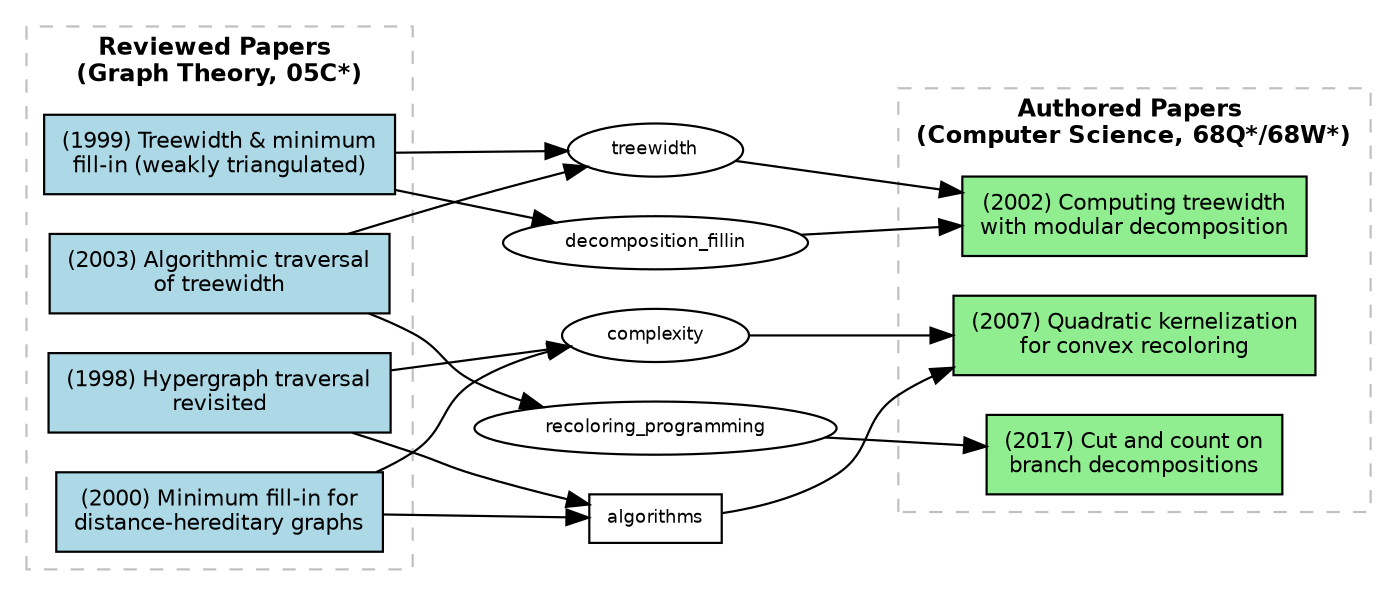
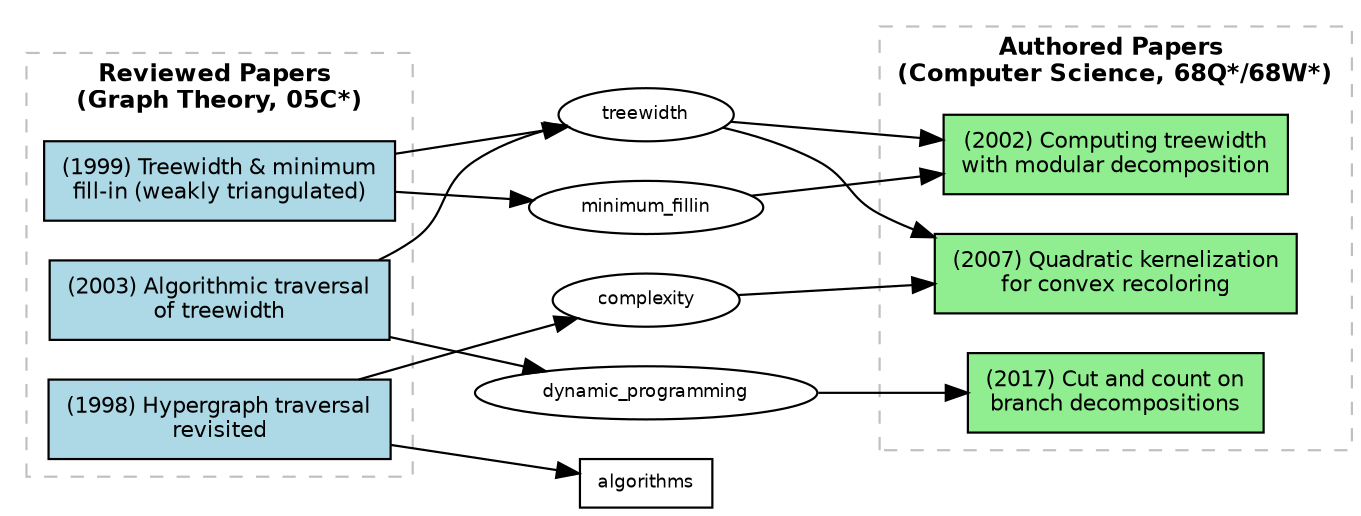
node "decomposition_fillin": label "decomposition_fillin" -> "minimum_fillin"
node "recoloring_programming": label "recoloring_programming" -> "dynamic_programming"
edge "algorithms" -> "(2007) Quadratic kernelization for convex recoloring": now "treewidth" -> "(2007) Quadratic kernelization for convex recoloring"
node "(2000) Minimum fill-in for distance-hereditary graphs": removed
